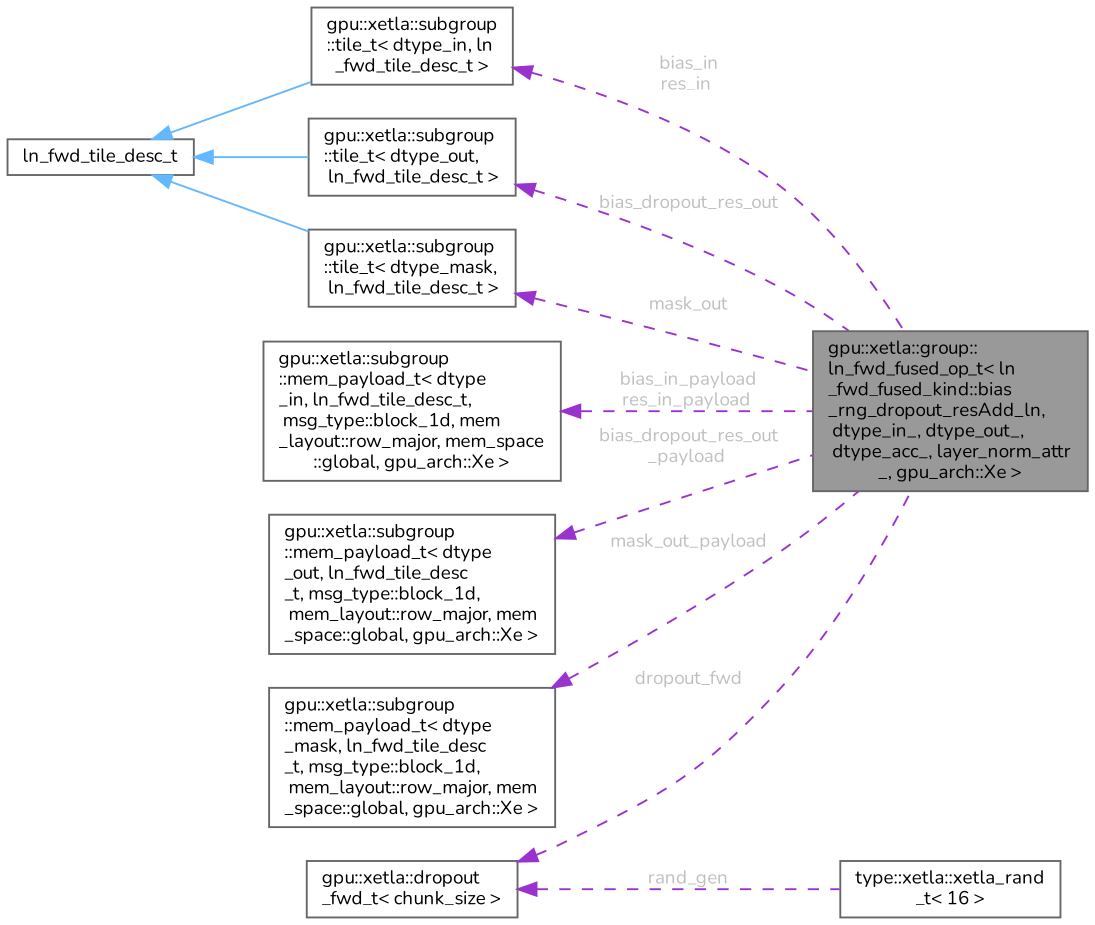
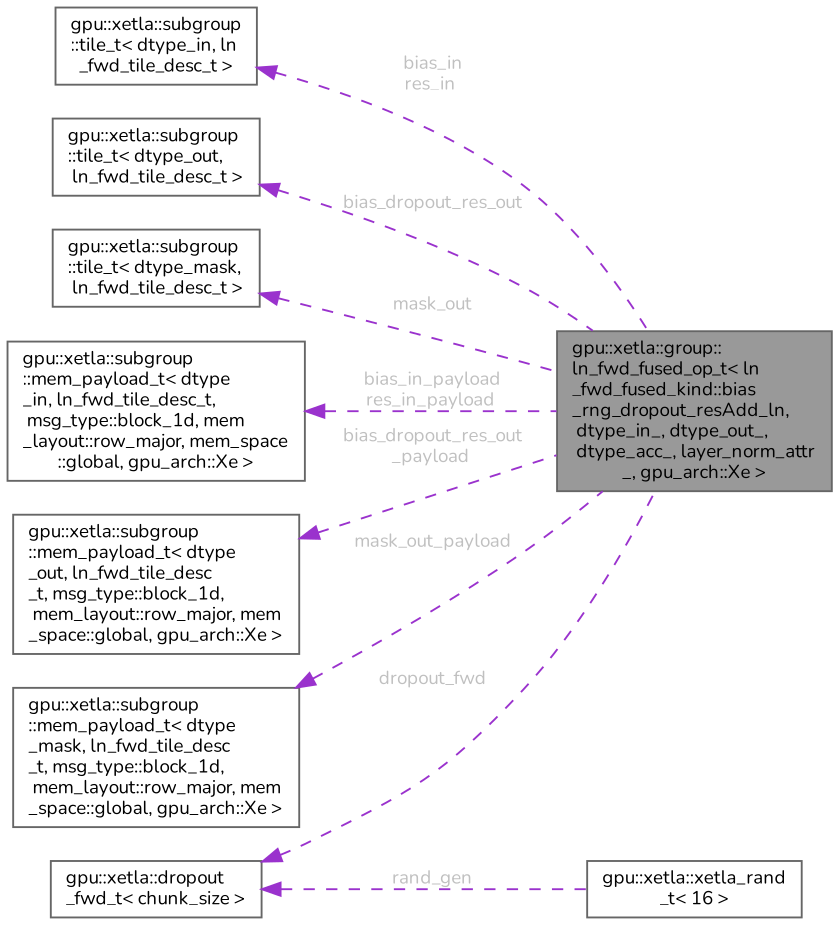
node "ln_fwd_tile_desc_t": removed
node "type::xetla::xetla_rand _t< 16 >": label "type::xetla::xetla_rand _t< 16 >" -> "gpu::xetla::xetla_rand _t< 16 >"
